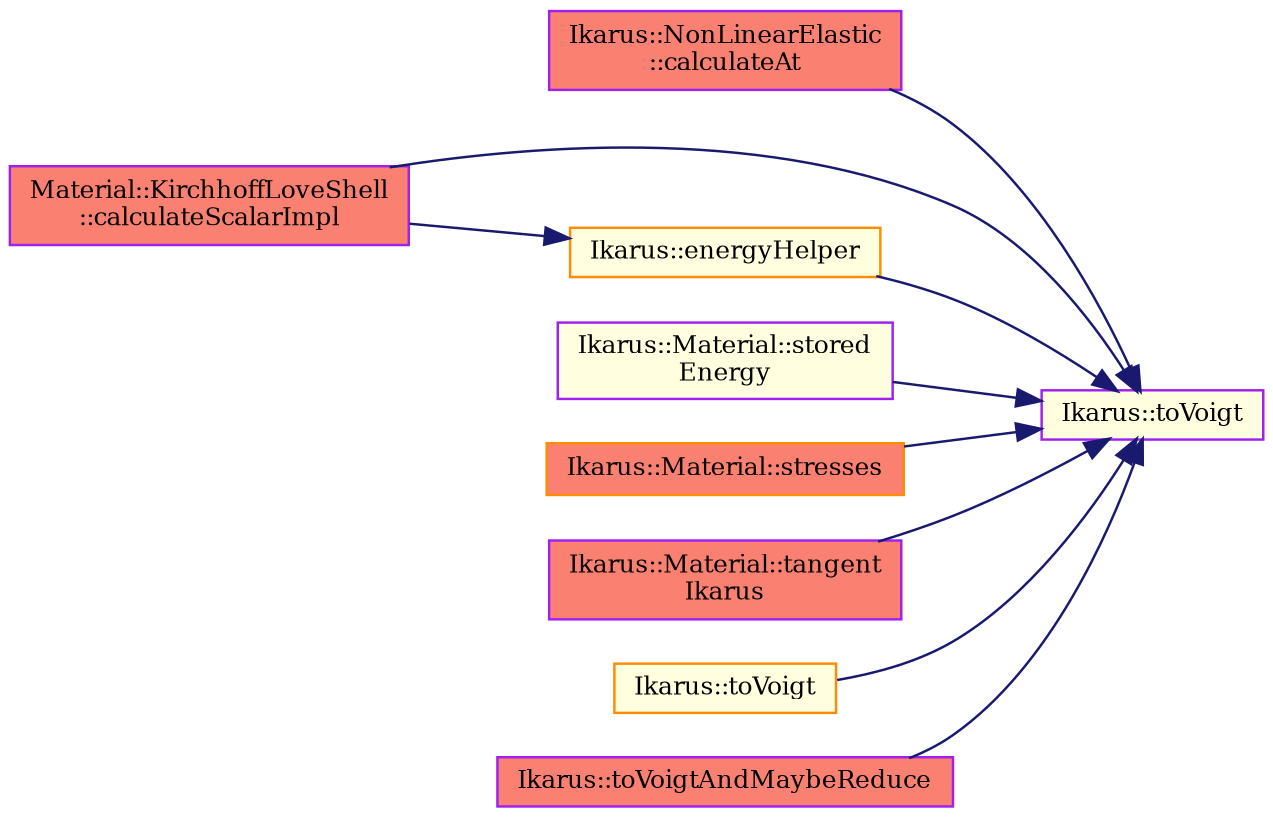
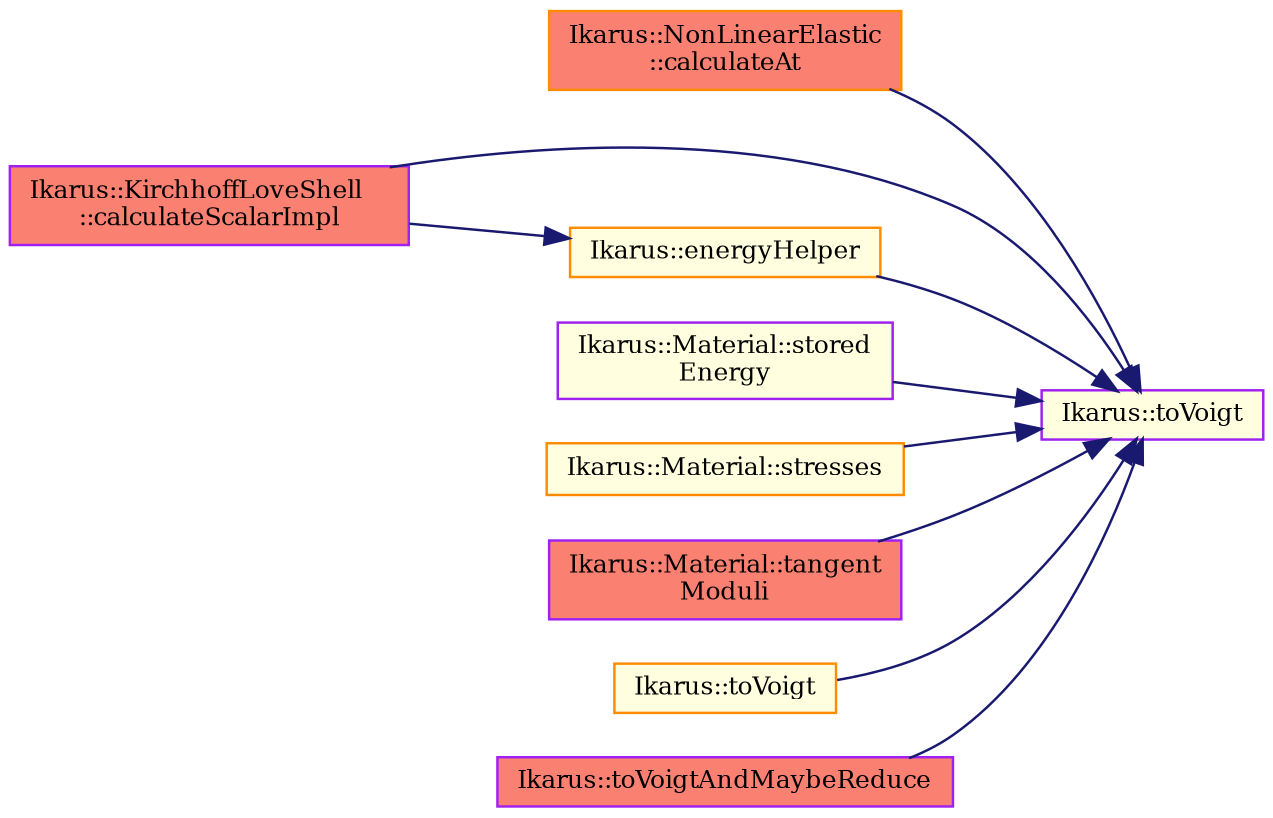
node "Ikarus::NonLinearElastic ::calculateAt": color purple -> darkorange
node "Material::KirchhoffLoveShell ::calculateScalarImpl": label "Material::KirchhoffLoveShell ::calculateScalarImpl" -> "Ikarus::KirchhoffLoveShell ::calculateScalarImpl"
node "Ikarus::Material::stresses": fillcolor salmon -> lightyellow
node "Ikarus::Material::tangent Ikarus": label "Ikarus::Material::tangent Ikarus" -> "Ikarus::Material::tangent Moduli"
